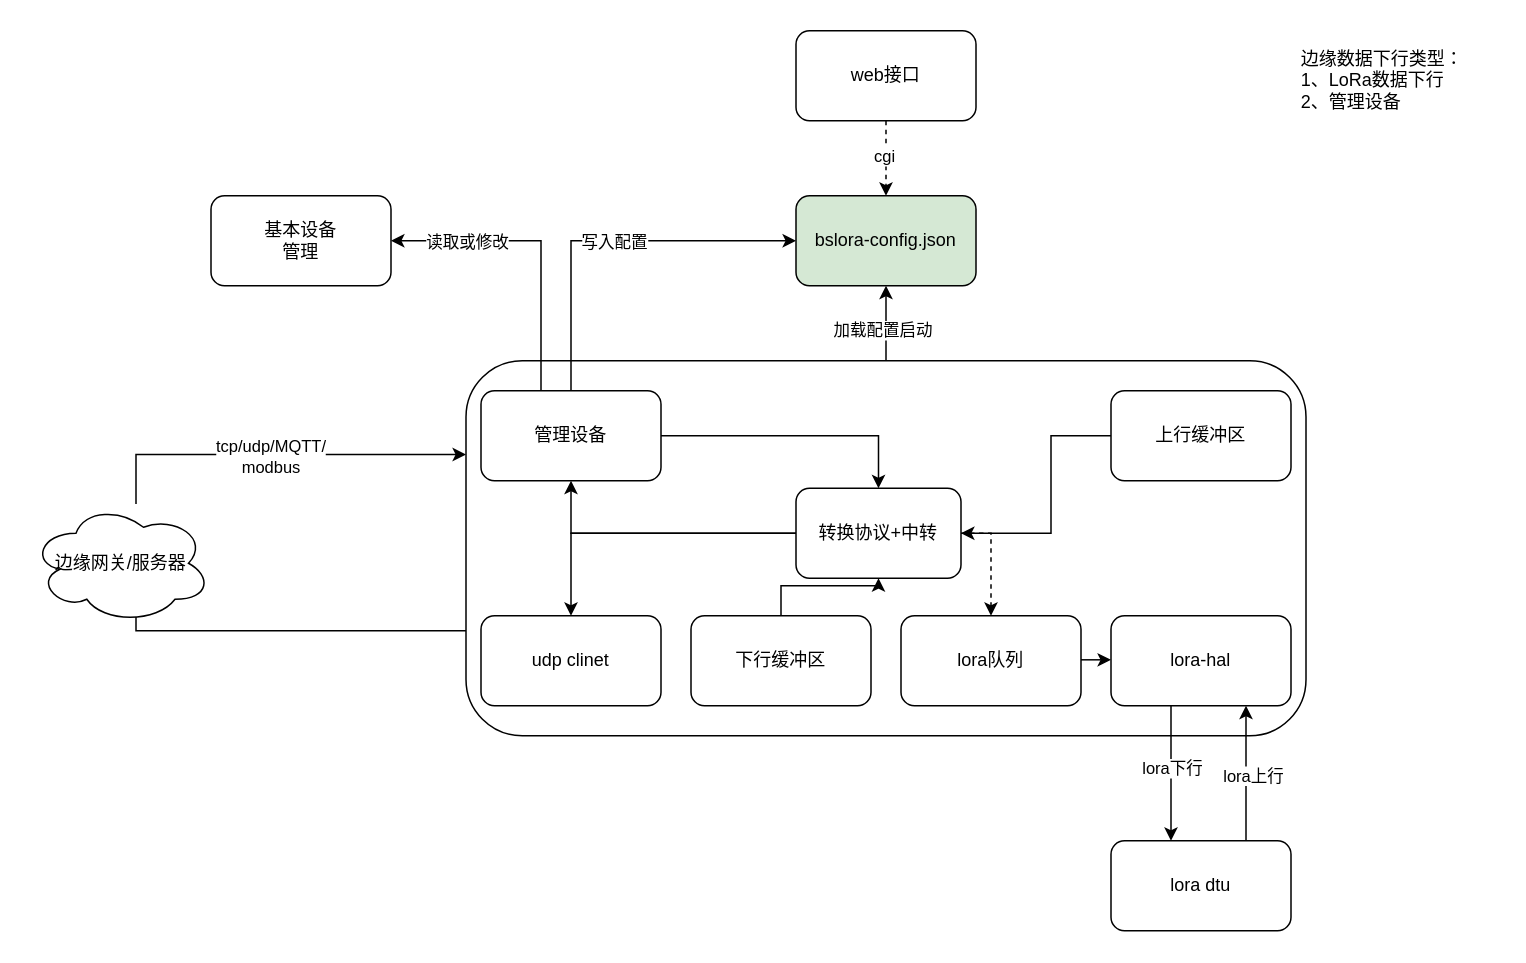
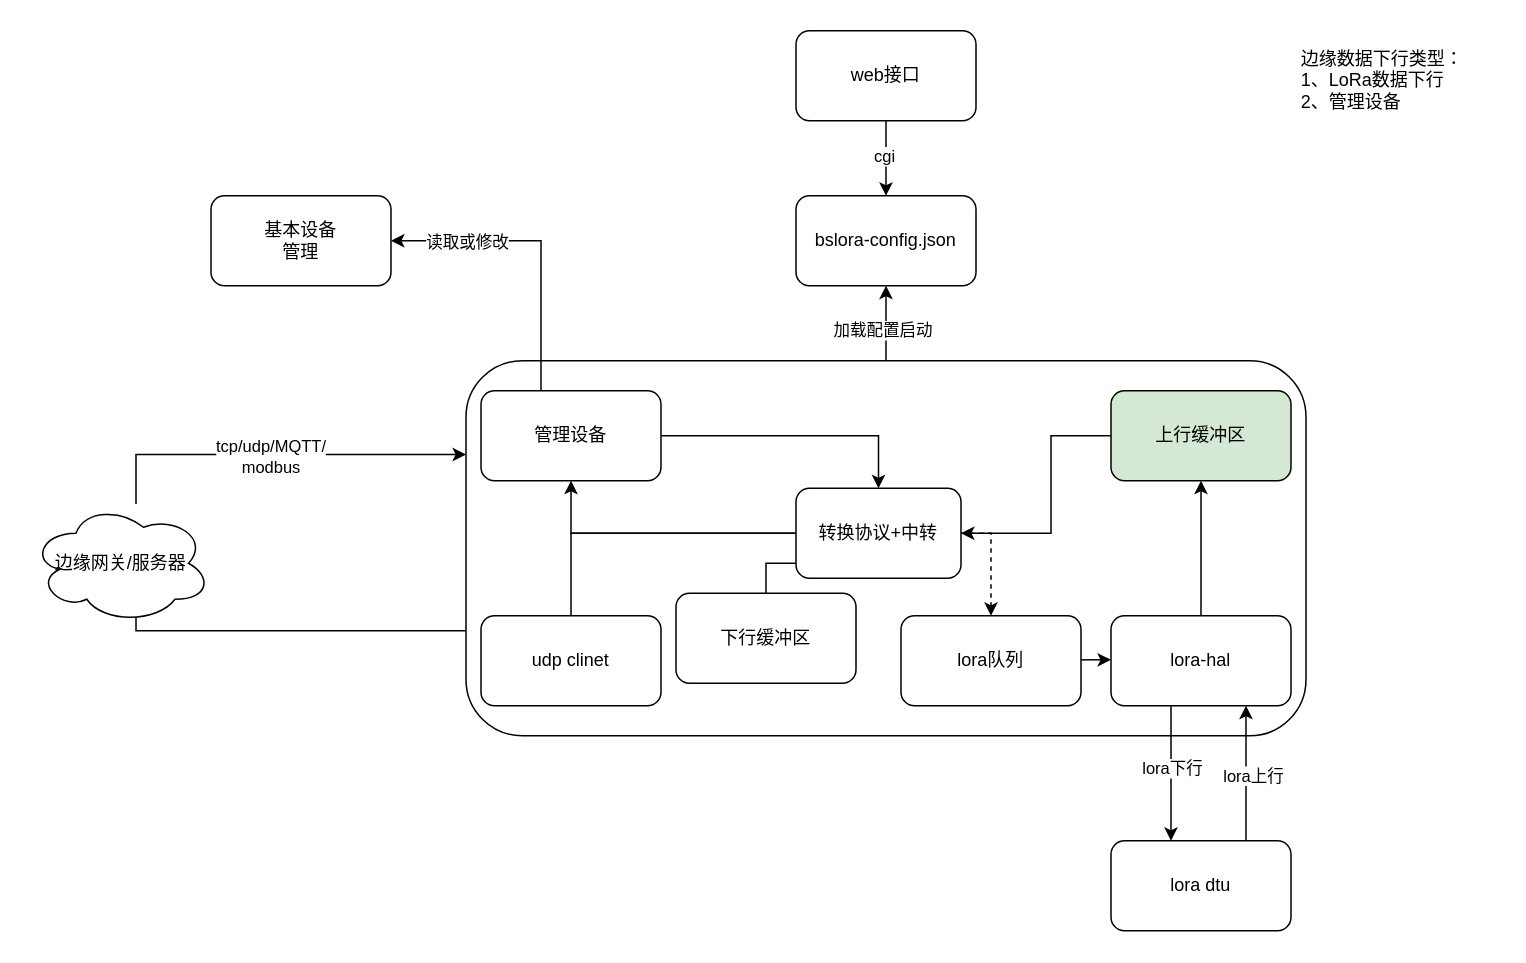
edge "web接口" -> "bslora-config.json": style dashed -> solid
edge "管理设备" -> "bslora-config.json": removed, label "写入配置"
node "bslora-config.json": fillcolor #d5e8d4 -> #ffffff
node "上行缓冲区": fillcolor #ffffff -> #d5e8d4
edge "lora-hal" -> "上行缓冲区": added
edge "转换协议+中转" -> "udp clinet": arrowhead classic -> none
node "下行缓冲区": moved (781, 661) -> (766, 638)
